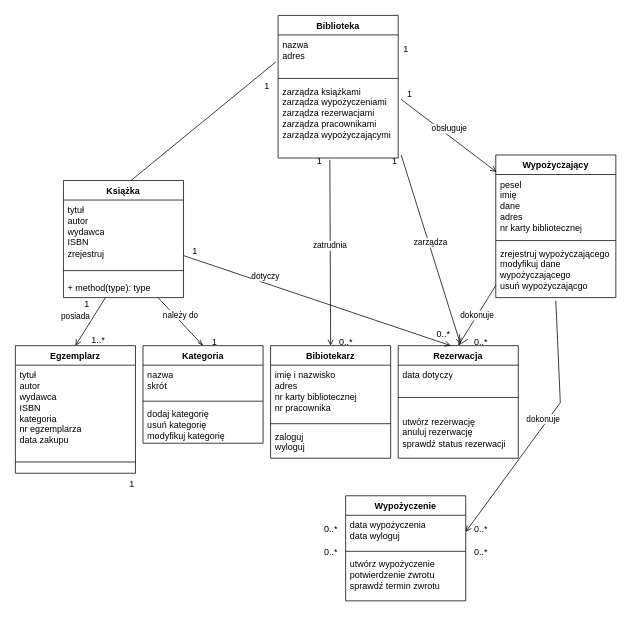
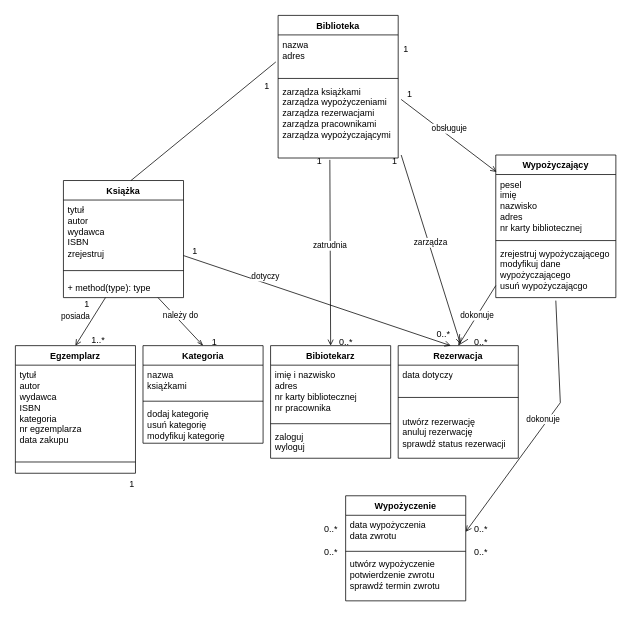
node "pesel imię dane adres nr karty bibliotecznej": label "pesel imię dane adres nr karty bibliotecznej" -> "pesel imię nazwisko adres nr karty bibliotecznej"
node "nazwa skrót": label "nazwa skrót" -> "nazwa książkami"
node "data wypożyczenia data wyloguj": label "data wypożyczenia data wyloguj" -> "data wypożyczenia data zwrotu"
